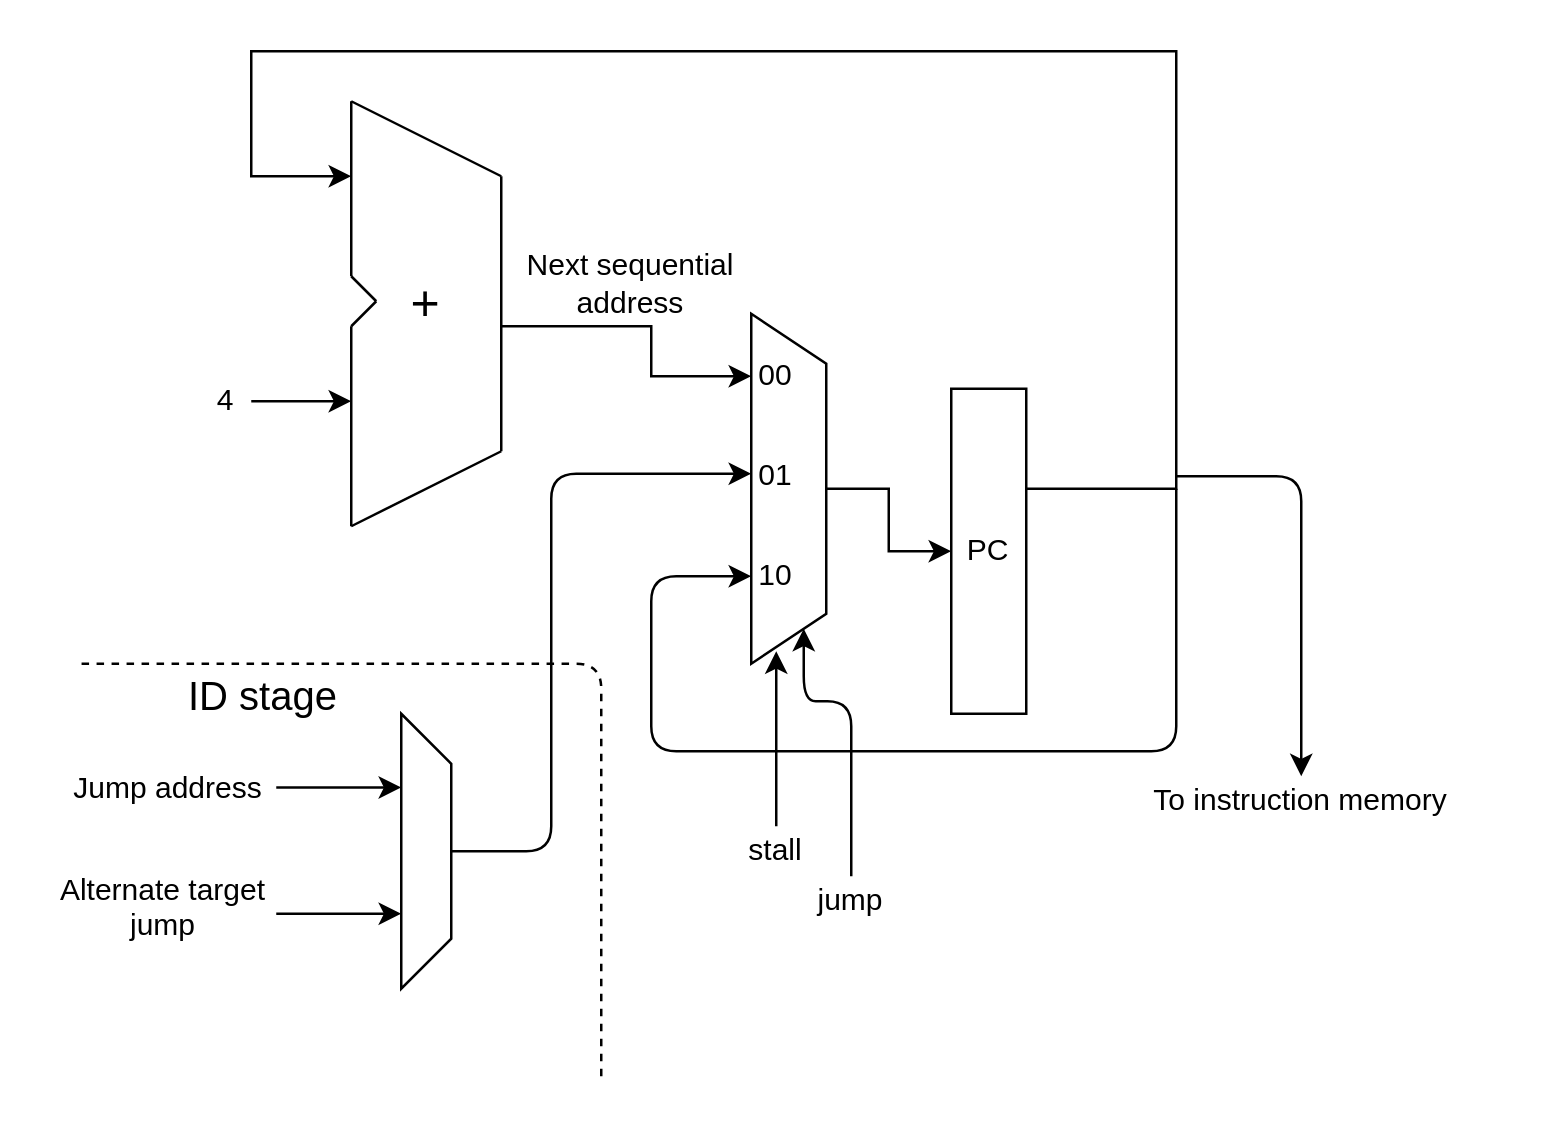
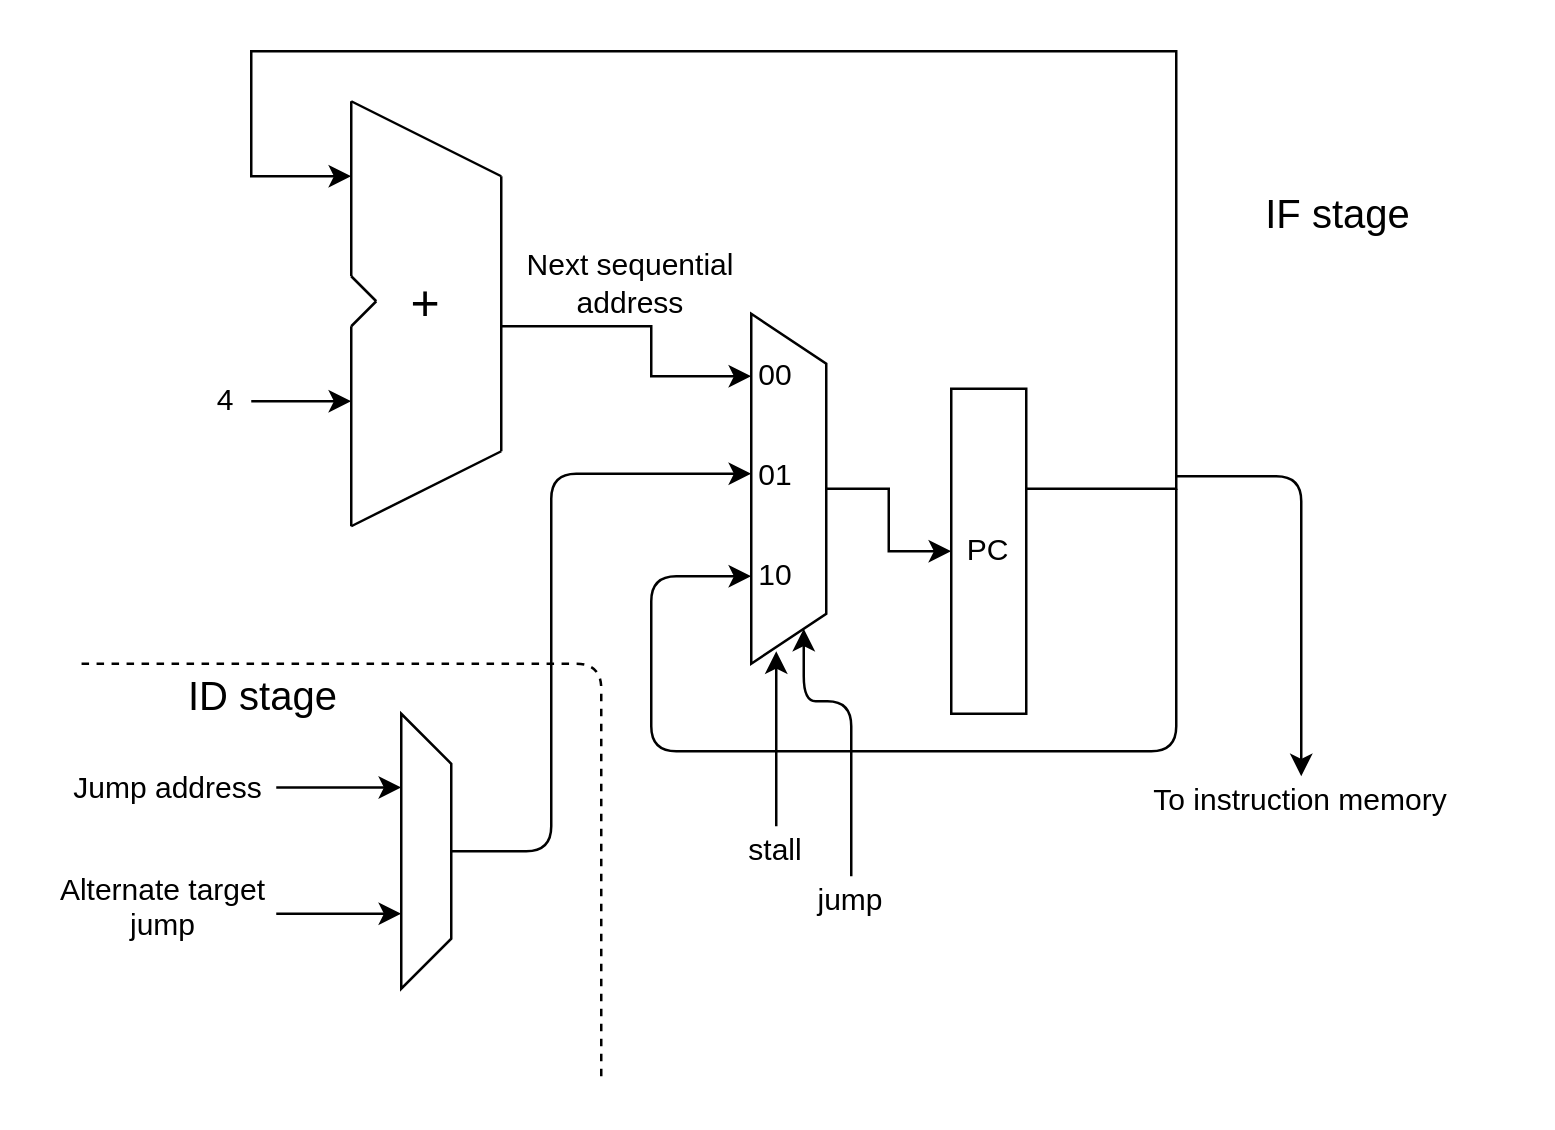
node "IF stage": added
